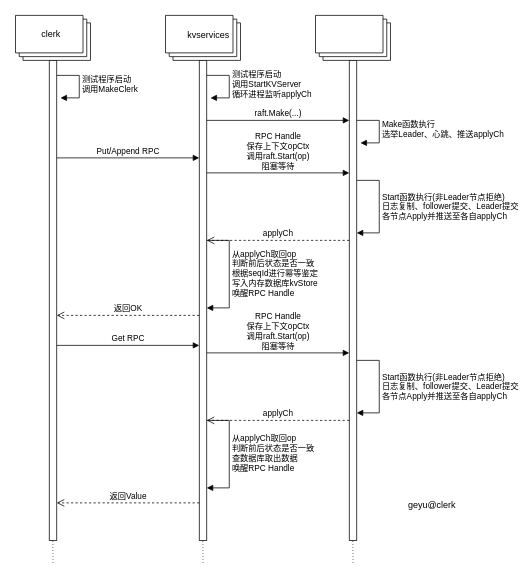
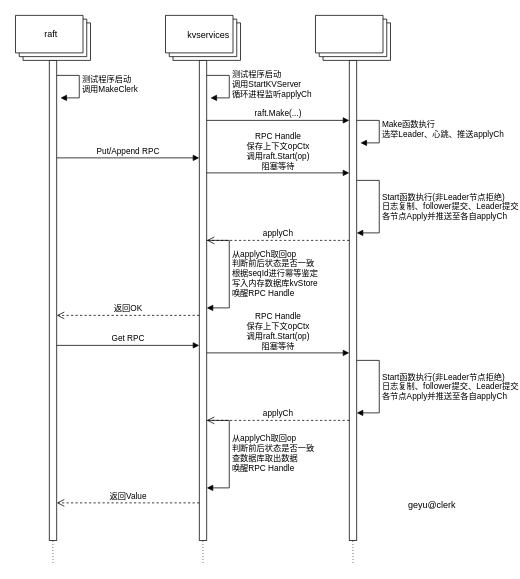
node "clerk": label "clerk" -> "raft"
